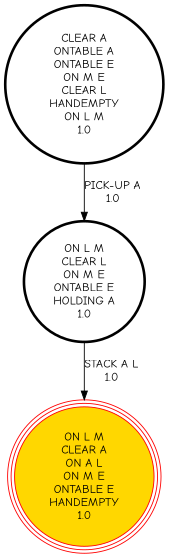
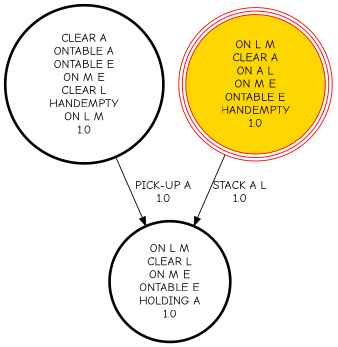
edge "ON L M CLEAR L ON M E ONTABLE E HOLDING A 1.0" -> "ON L M CLEAR A ON A L ON M E ONTABLE E HANDEMPTY 1.0": reversed
